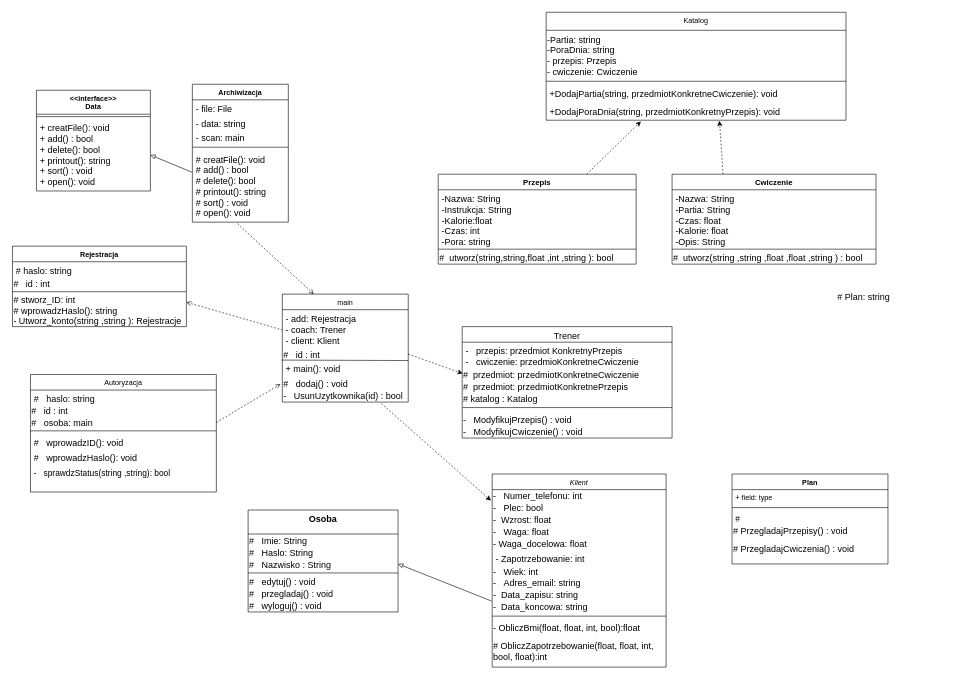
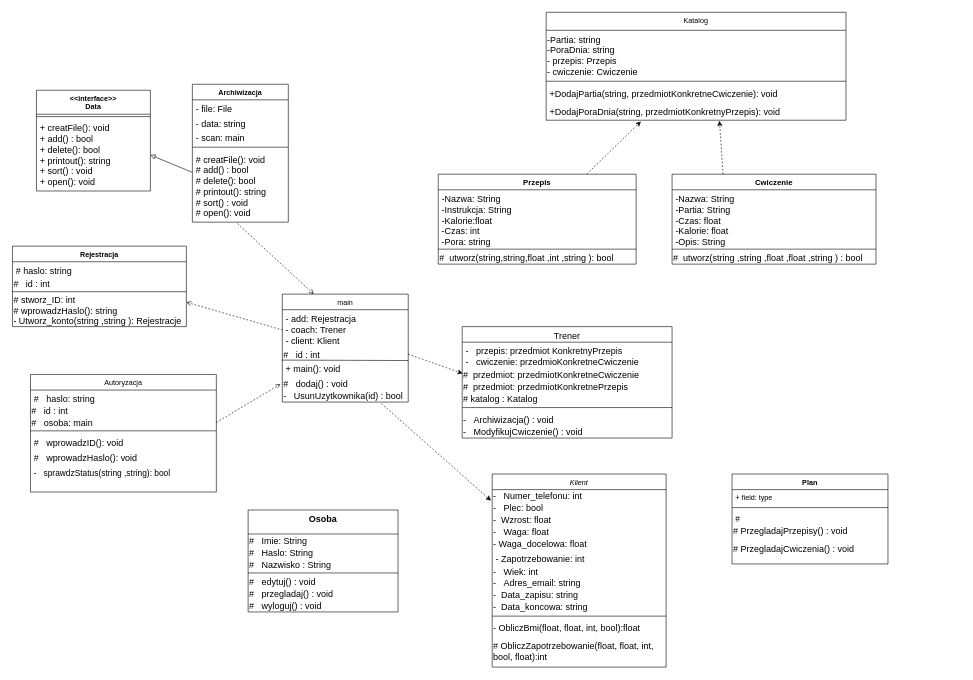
node "# Plan: string": removed
node "- ModyfikujPrzepis() : void": label "- ModyfikujPrzepis() : void" -> "- Archiwizacja() : void"
edge "- Data_zapisu: string" -> "# Nazwisko : String": removed
